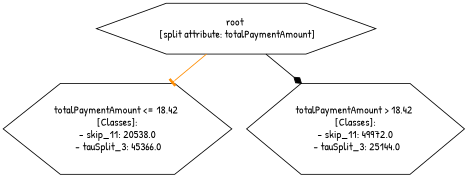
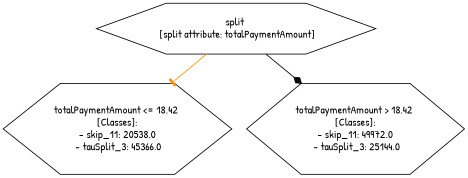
node "root [split attribute: totalPaymentAmount]": label "root [split attribute: totalPaymentAmount]" -> "split [split attribute: totalPaymentAmount]"
